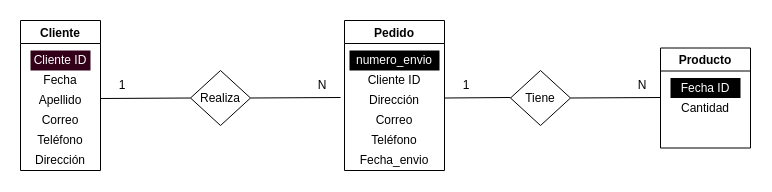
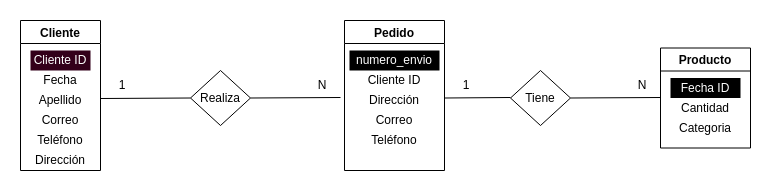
node "Categoria": added
node "Fecha_envio": removed
